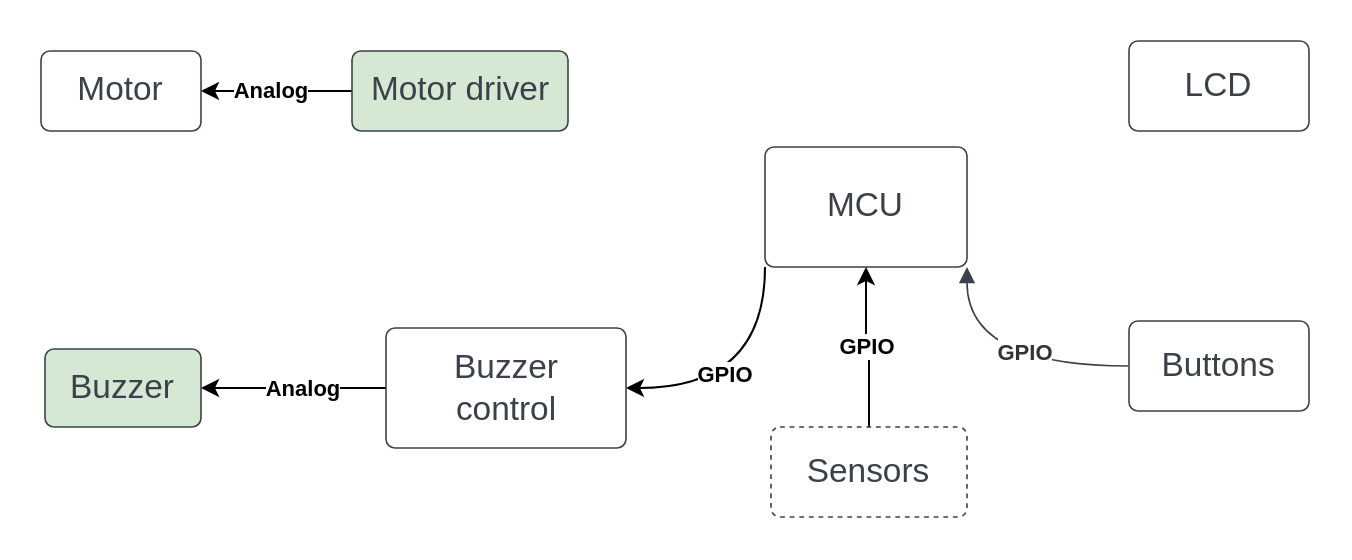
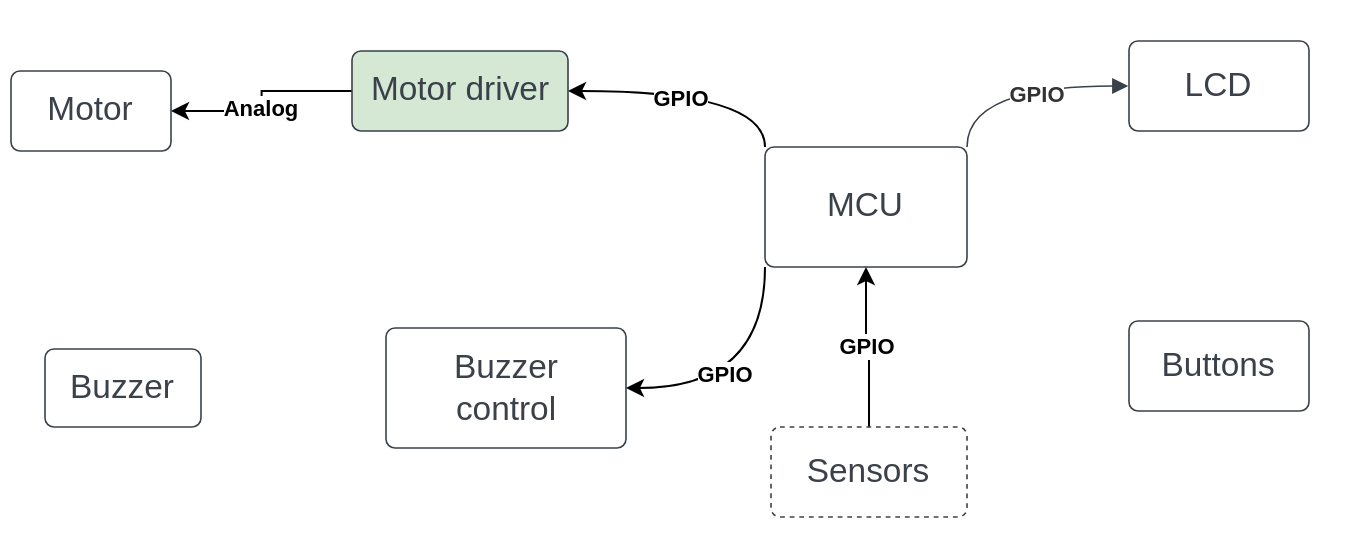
node "Motor": moved (121, 91) -> (91, 111)
edge "MCU" -> "LCD": added, label "GPIO"
edge "MCU" -> "Motor driver": added, label "GPIO"
edge "Buttons" -> "MCU": removed, label "GPIO"
node "Buzzer": fillcolor #d5e8d4 -> #ffffff
edge "Buzzer control" -> "Buzzer": removed, label "Analog"
